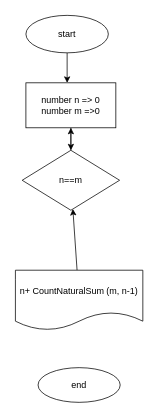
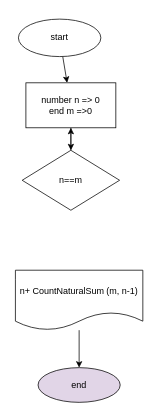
node "start": moved (67, 34) -> (60, 38)
node "number n => 0 number m =>0": label "number n => 0 number m =>0" -> "number n => 0 end m =>0"
edge "n+ CountNaturalSum (m, n-1)" -> "n==m": now "n+ CountNaturalSum (m, n-1)" -> "end"
node "end": fillcolor #ffffff -> #e1d5e7
